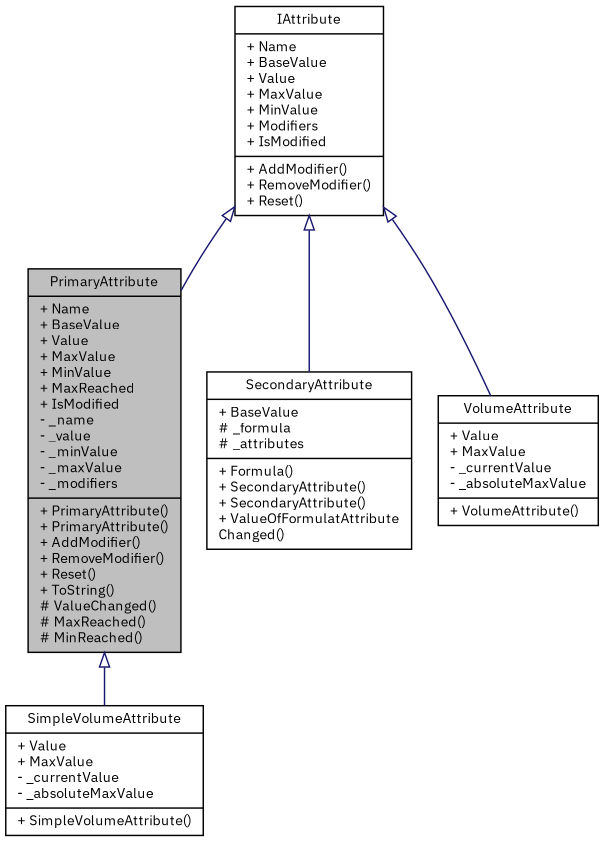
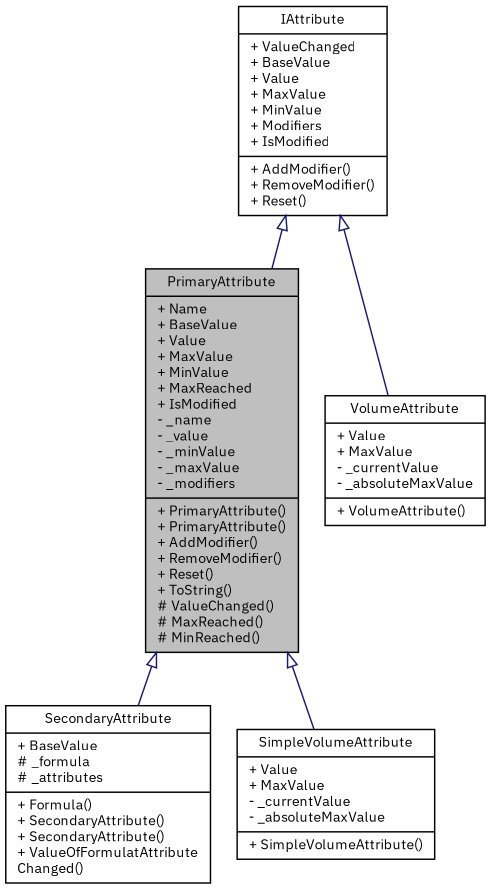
node "IAttribute": text "+ Name" -> "+ ValueChanged"
edge "SecondaryAttribute" -> "IAttribute": now "SecondaryAttribute" -> "PrimaryAttribute"
